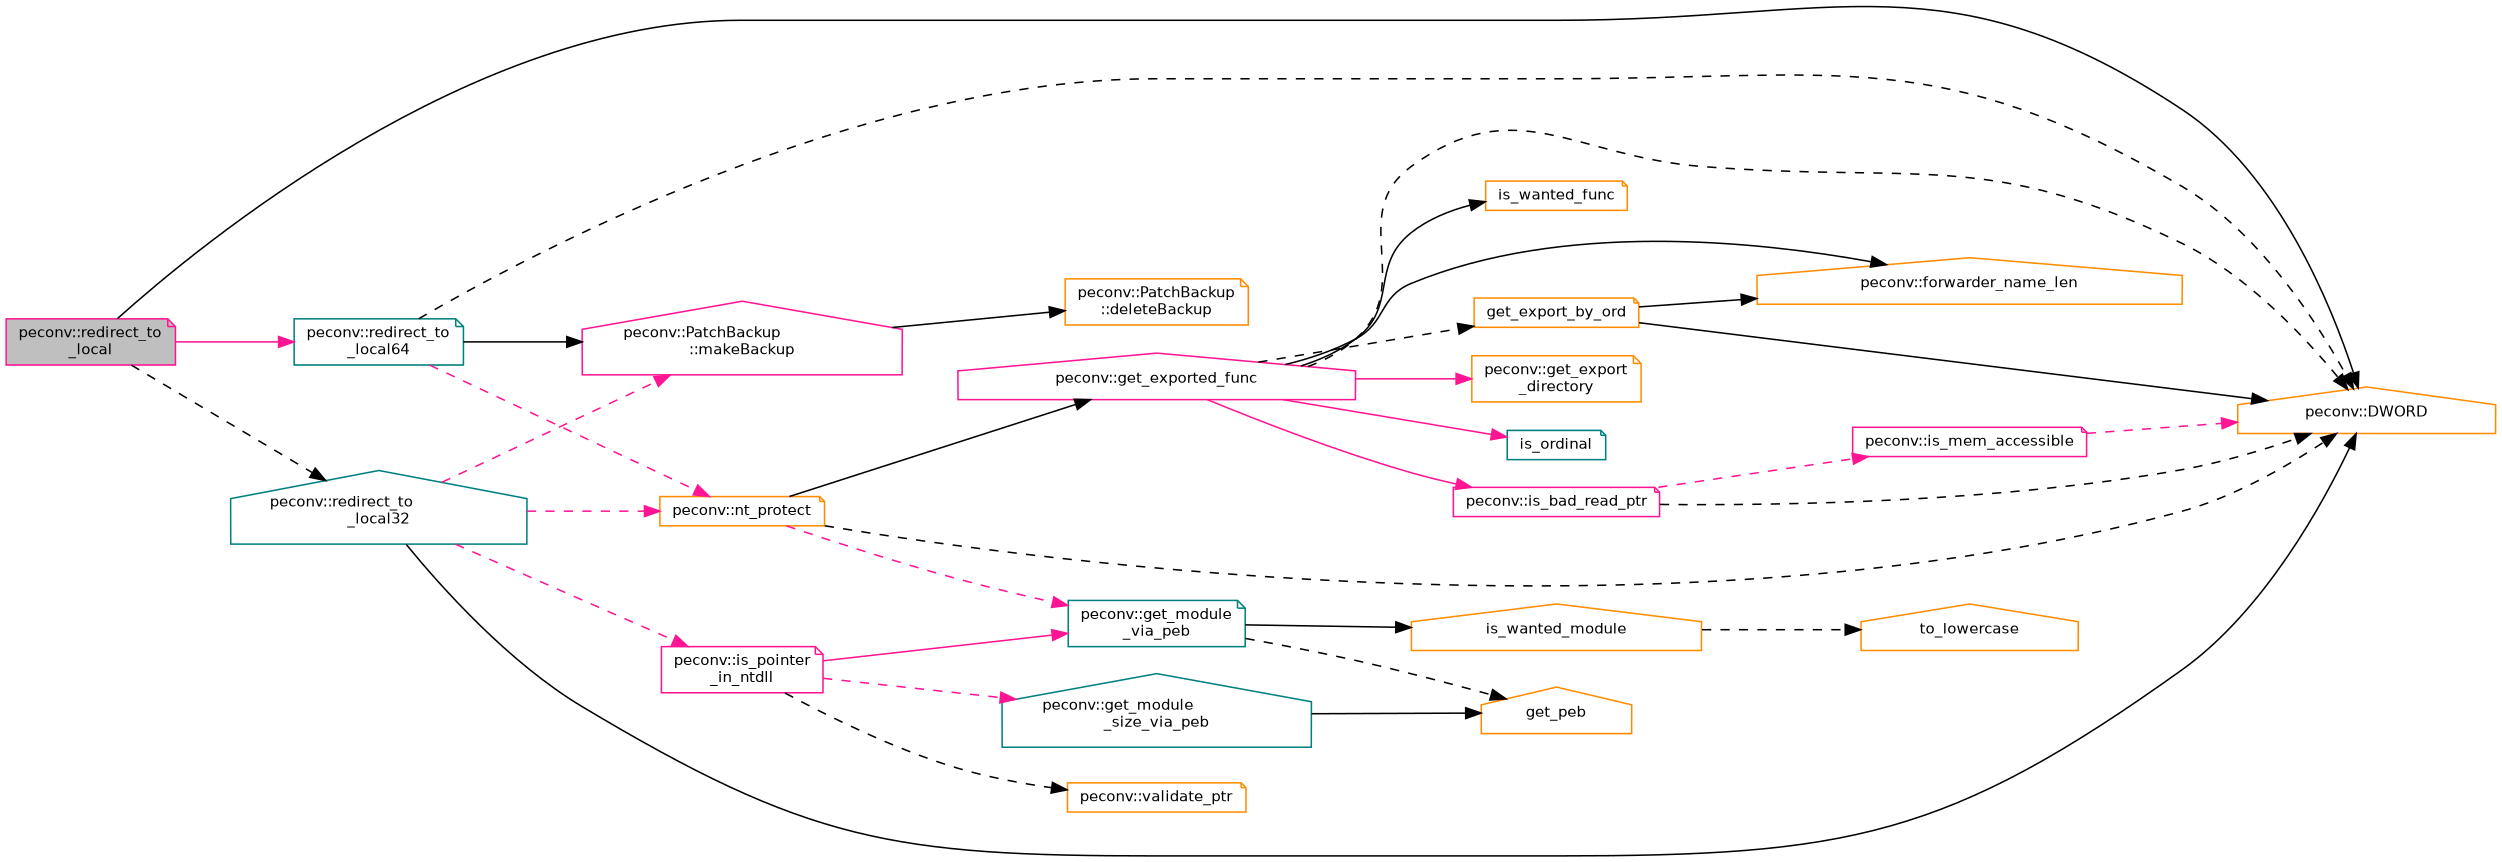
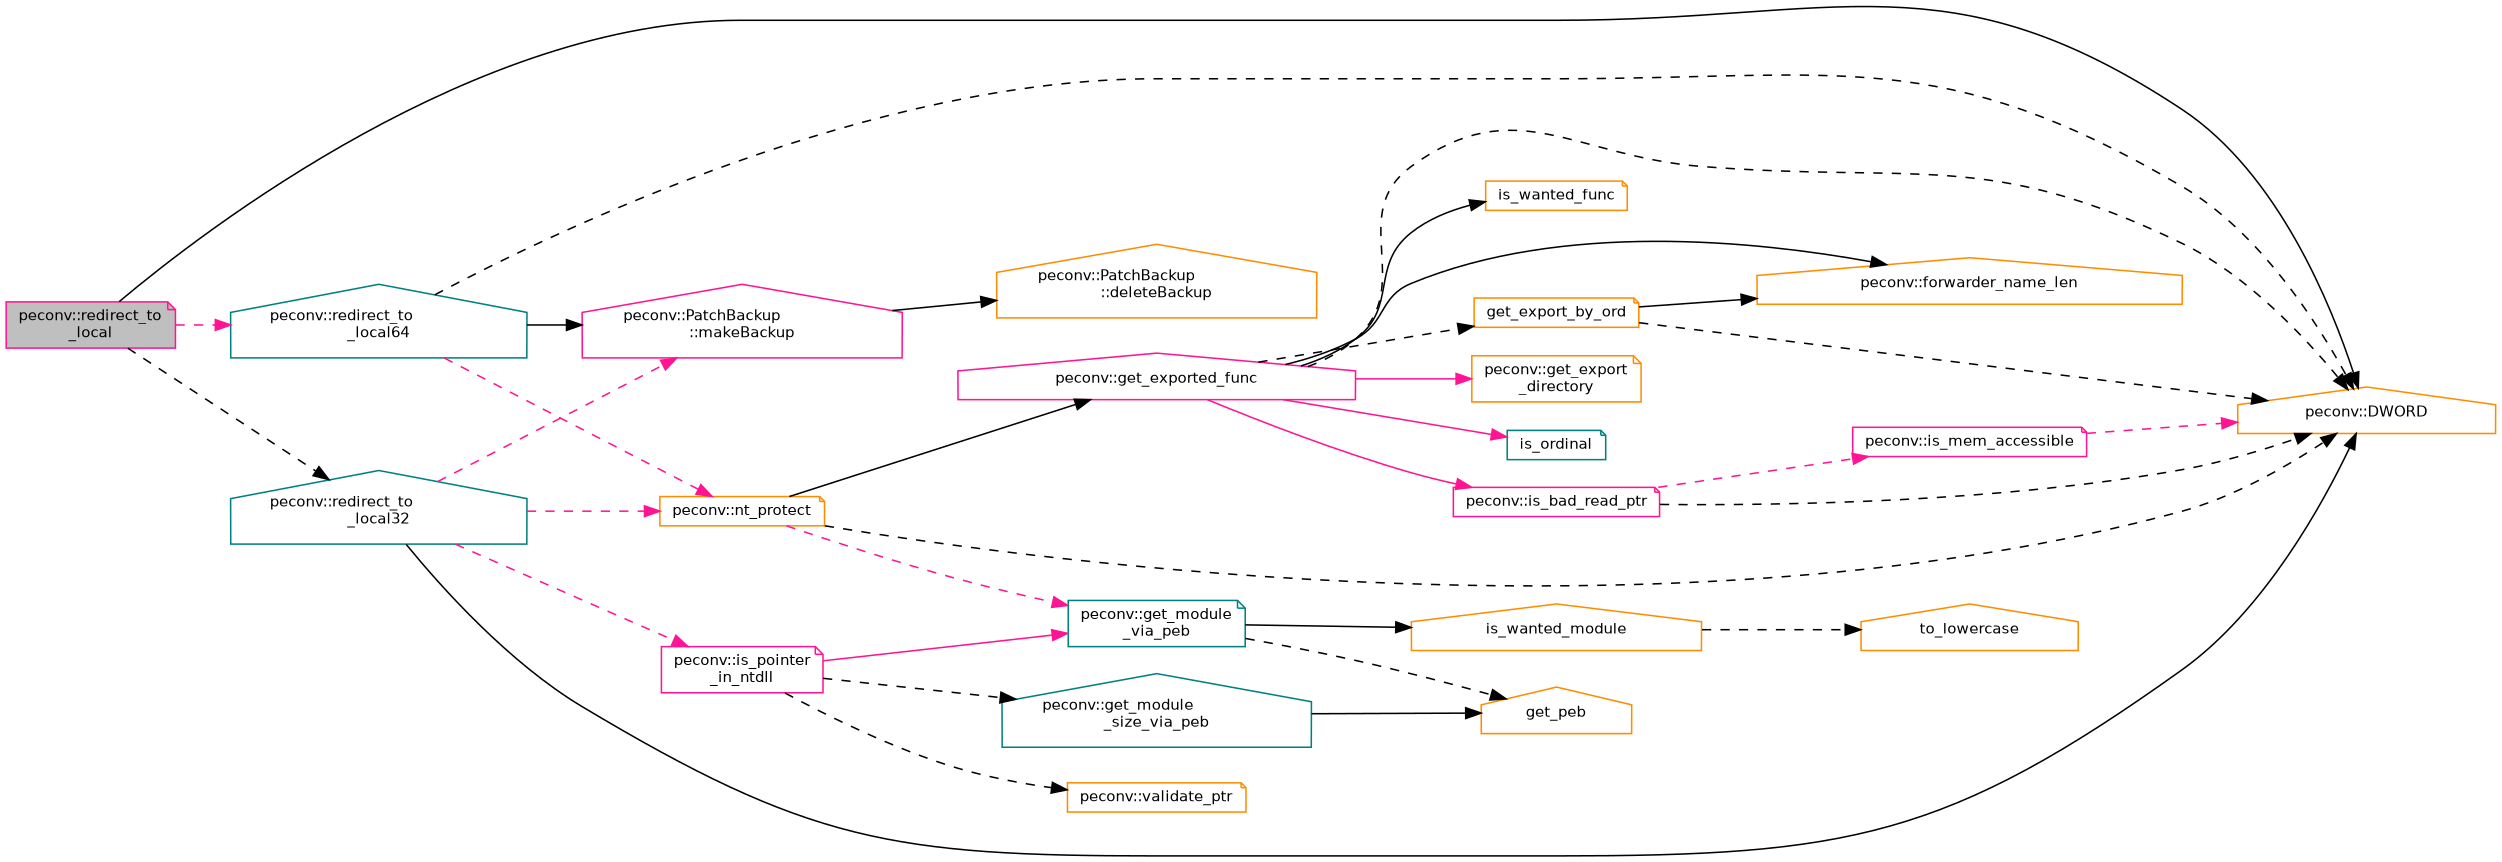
node "peconv::PatchBackup ::deleteBackup": shape note -> house
edge "peconv::redirect_to _local" -> "peconv::redirect_to _local64": style solid -> dashed
node "peconv::redirect_to _local64": shape note -> house
edge "get_export_by_ord" -> "peconv::DWORD": style solid -> dashed
edge "peconv::is_pointer _in_ntdll" -> "peconv::get_module _size_via_peb": color deeppink -> black
